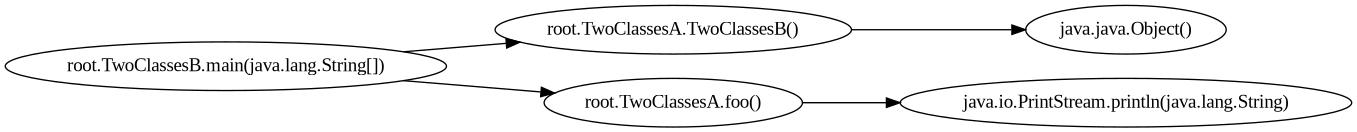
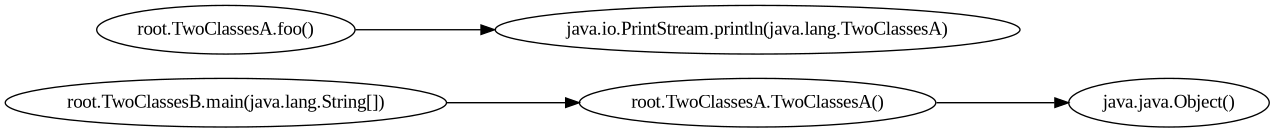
node "root.TwoClassesA.TwoClassesB()": label "root.TwoClassesA.TwoClassesB()" -> "root.TwoClassesA.TwoClassesA()"
edge "root.TwoClassesB.main(java.lang.String[])" -> "root.TwoClassesA.foo()": removed
node "java.io.PrintStream.println(java.lang.String)": label "java.io.PrintStream.println(java.lang.String)" -> "java.io.PrintStream.println(java.lang.TwoClassesA)"
